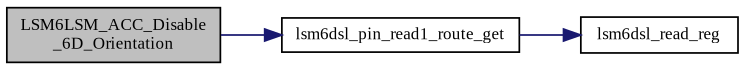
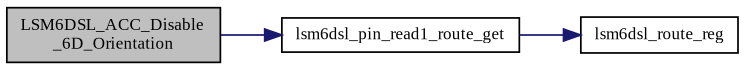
node "LSM6LSM_ACC_Disable _6D_Orientation": label "LSM6LSM_ACC_Disable _6D_Orientation" -> "LSM6DSL_ACC_Disable _6D_Orientation"
node "lsm6dsl_read_reg": label "lsm6dsl_read_reg" -> "lsm6dsl_route_reg"
